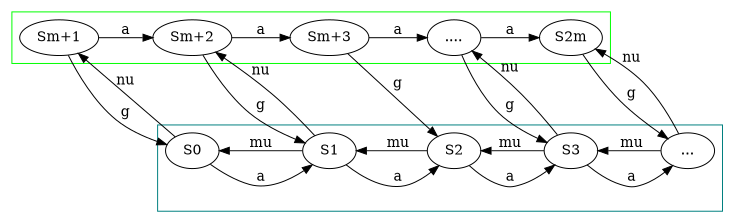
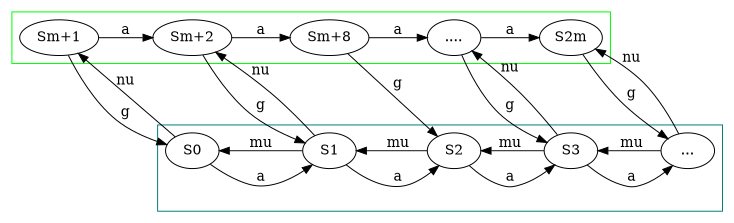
node "Sm+3": label "Sm+3" -> "Sm+8"
